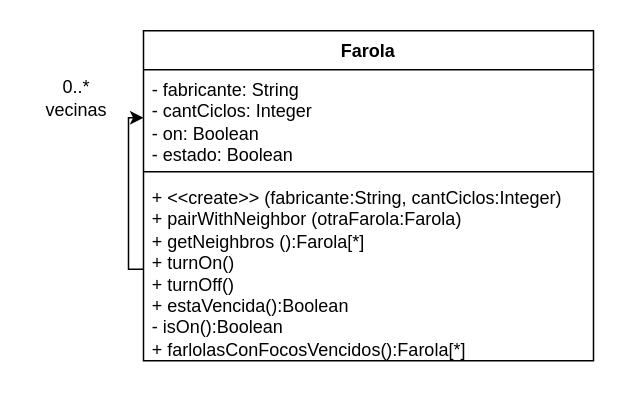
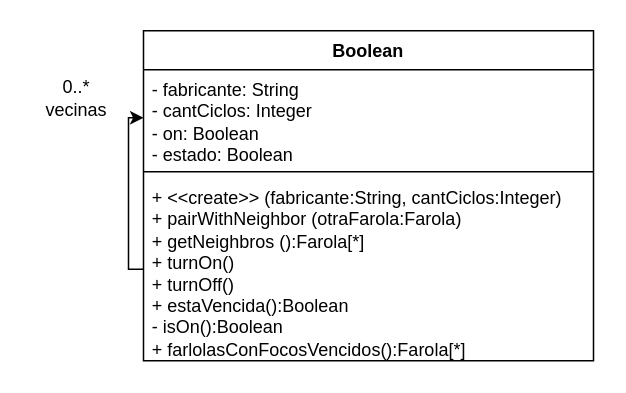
node "Farola": label "Farola" -> "Boolean"
